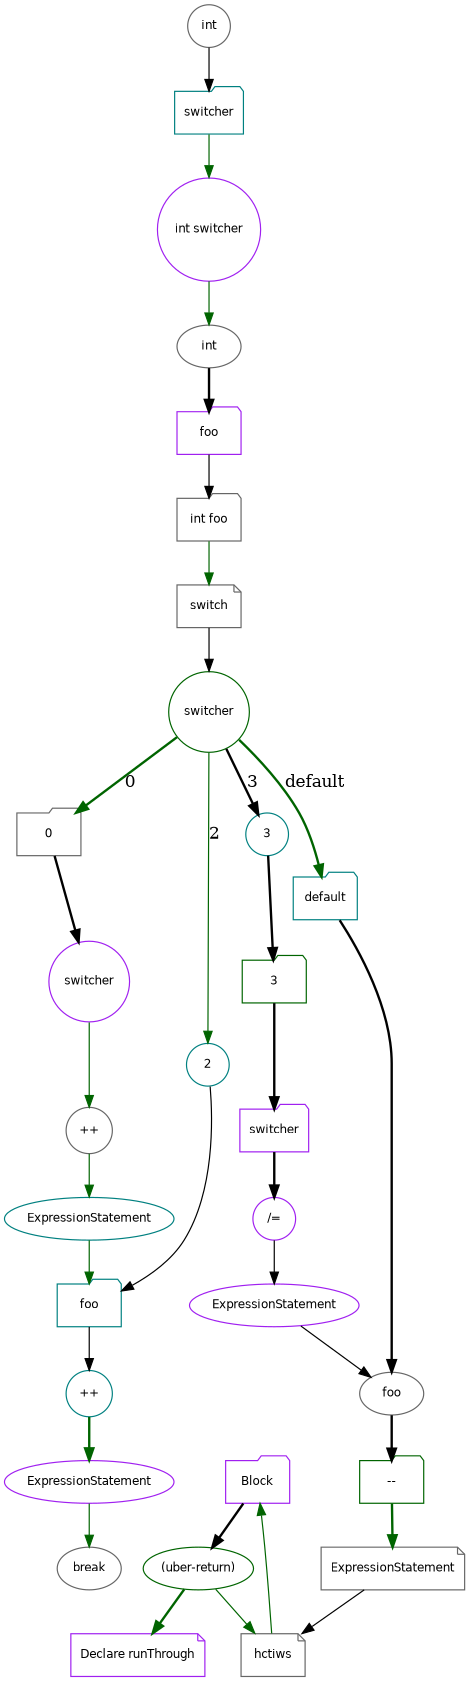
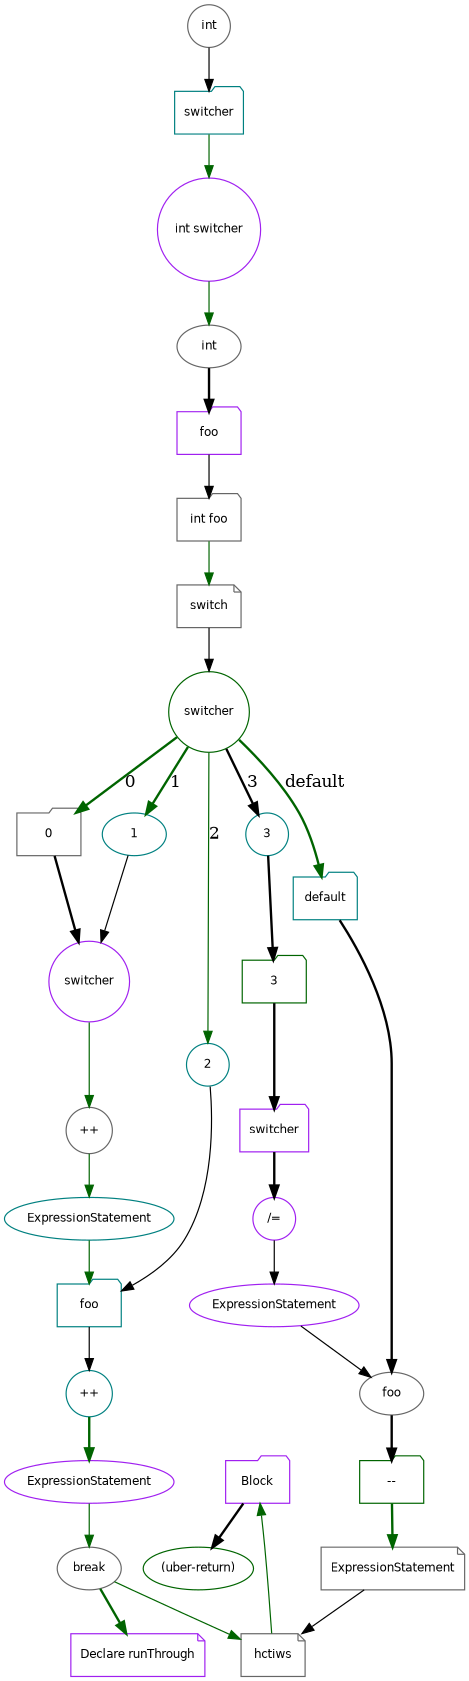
node "1": added
edge "(uber-return)" -> "Declare runThrough": now "break" -> "Declare runThrough"
edge "(uber-return)" -> "hctiws": now "break" -> "hctiws"
